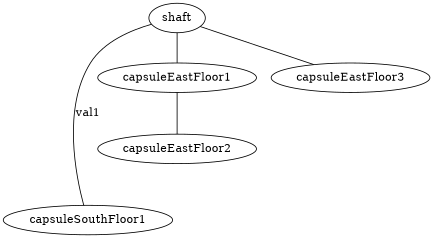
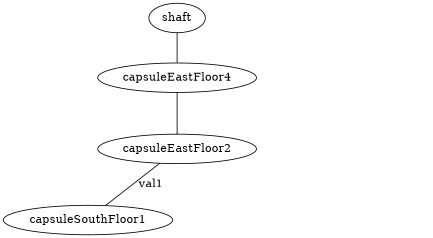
node "capsuleEastFloor1": label "capsuleEastFloor1" -> "capsuleEastFloor4"
node "capsuleEastFloor3": removed
edge "shaft" -- "capsuleSouthFloor1": now "capsuleEastFloor2" -- "capsuleSouthFloor1"
